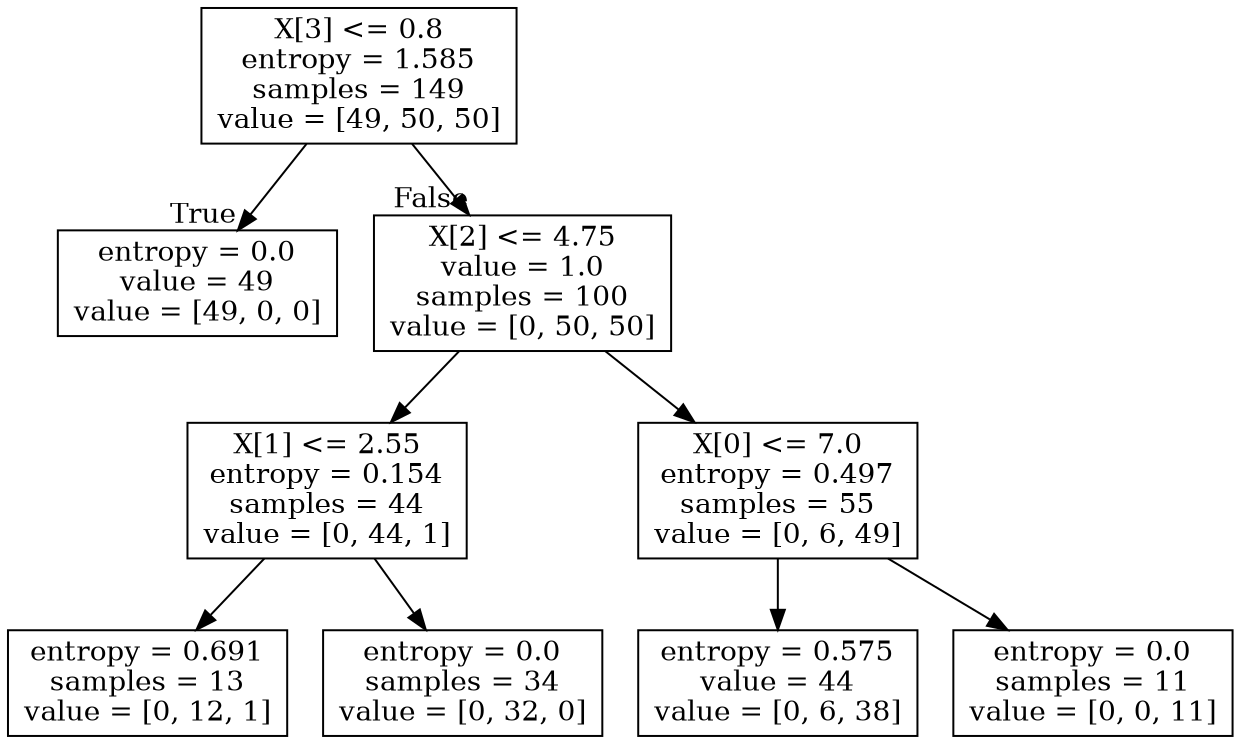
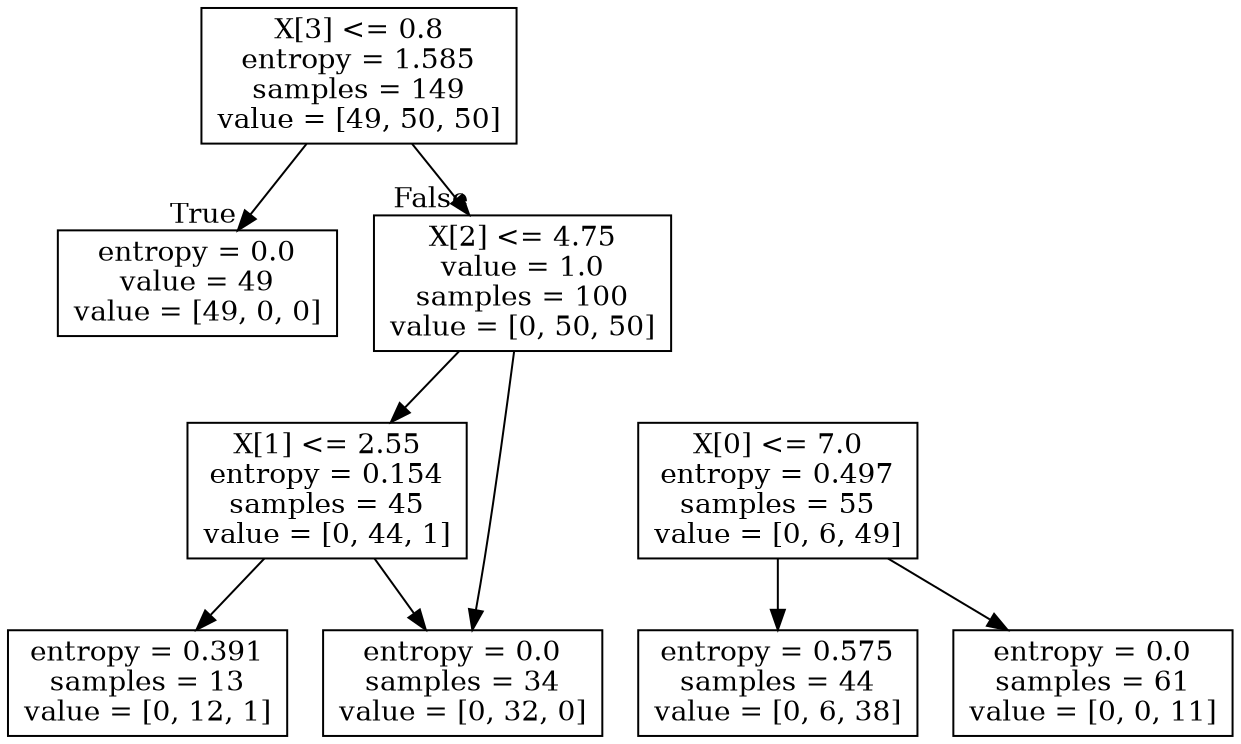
edge "X[2] <= 4.75 value = 1.0 samples = 100 value = [0, 50, 50]" -> "X[0] <= 7.0 entropy = 0.497 samples = 55 value = [0, 6, 49]": now "X[2] <= 4.75 value = 1.0 samples = 100 value = [0, 50, 50]" -> "entropy = 0.0 samples = 34 value = [0, 32, 0]"
node "X[1] <= 2.55 entropy = 0.154 samples = 44 value = [0, 44, 1]": label "X[1] <= 2.55 entropy = 0.154 samples = 44 value = [0, 44, 1]" -> "X[1] <= 2.55 entropy = 0.154 samples = 45 value = [0, 44, 1]"
node "entropy = 0.691 samples = 13 value = [0, 12, 1]": label "entropy = 0.691 samples = 13 value = [0, 12, 1]" -> "entropy = 0.391 samples = 13 value = [0, 12, 1]"
node "entropy = 0.575 value = 44 value = [0, 6, 38]": label "entropy = 0.575 value = 44 value = [0, 6, 38]" -> "entropy = 0.575 samples = 44 value = [0, 6, 38]"
node "entropy = 0.0 samples = 11 value = [0, 0, 11]": label "entropy = 0.0 samples = 11 value = [0, 0, 11]" -> "entropy = 0.0 samples = 61 value = [0, 0, 11]"
